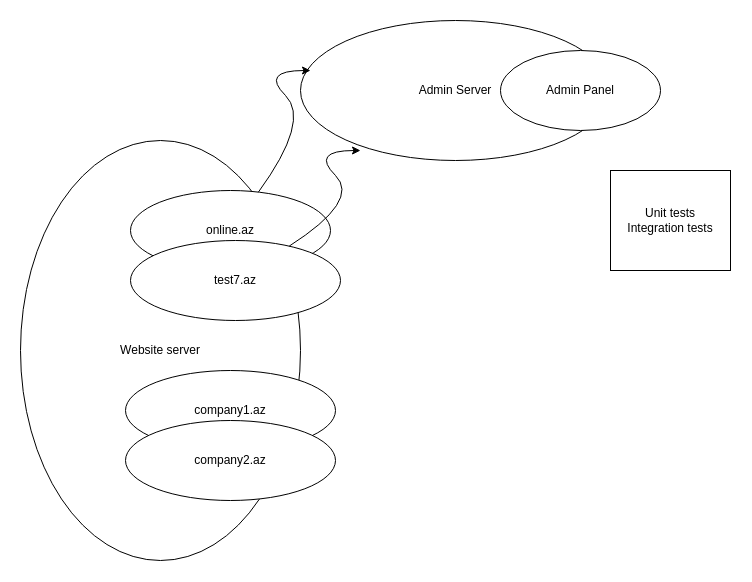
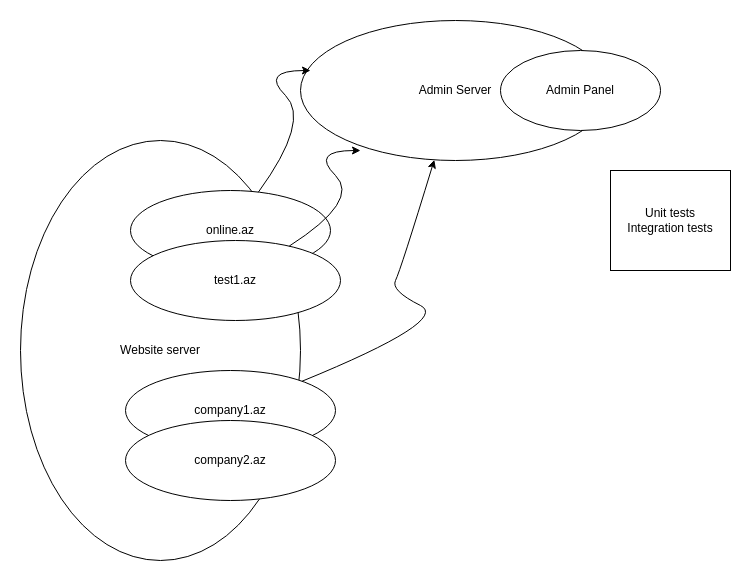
node "test7.az": label "test7.az" -> "test1.az"
edge "company1.az" -> "Admin Server": added
